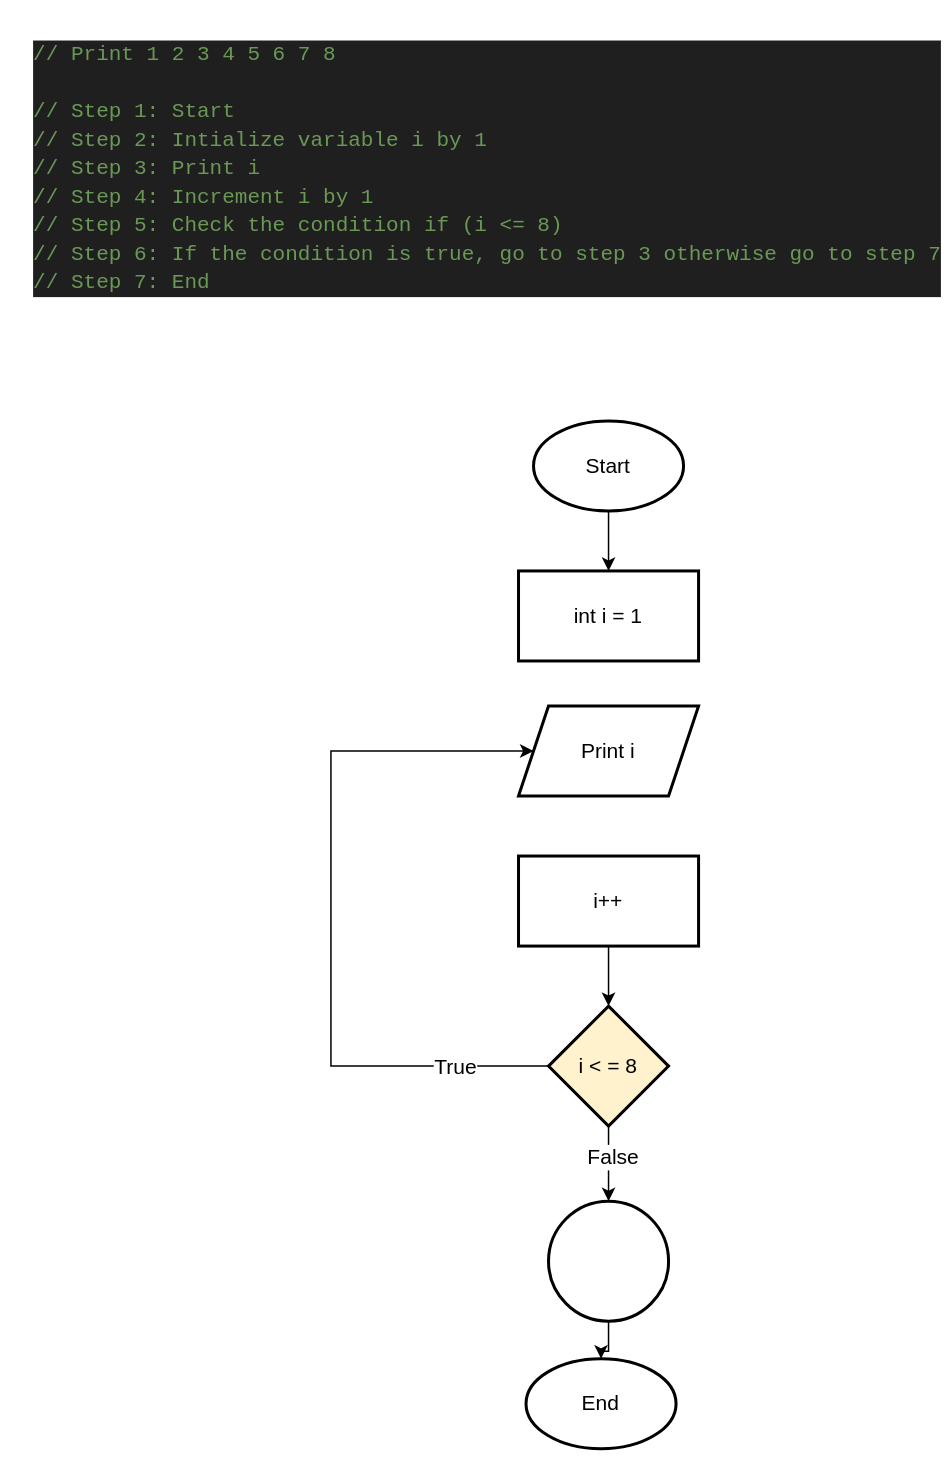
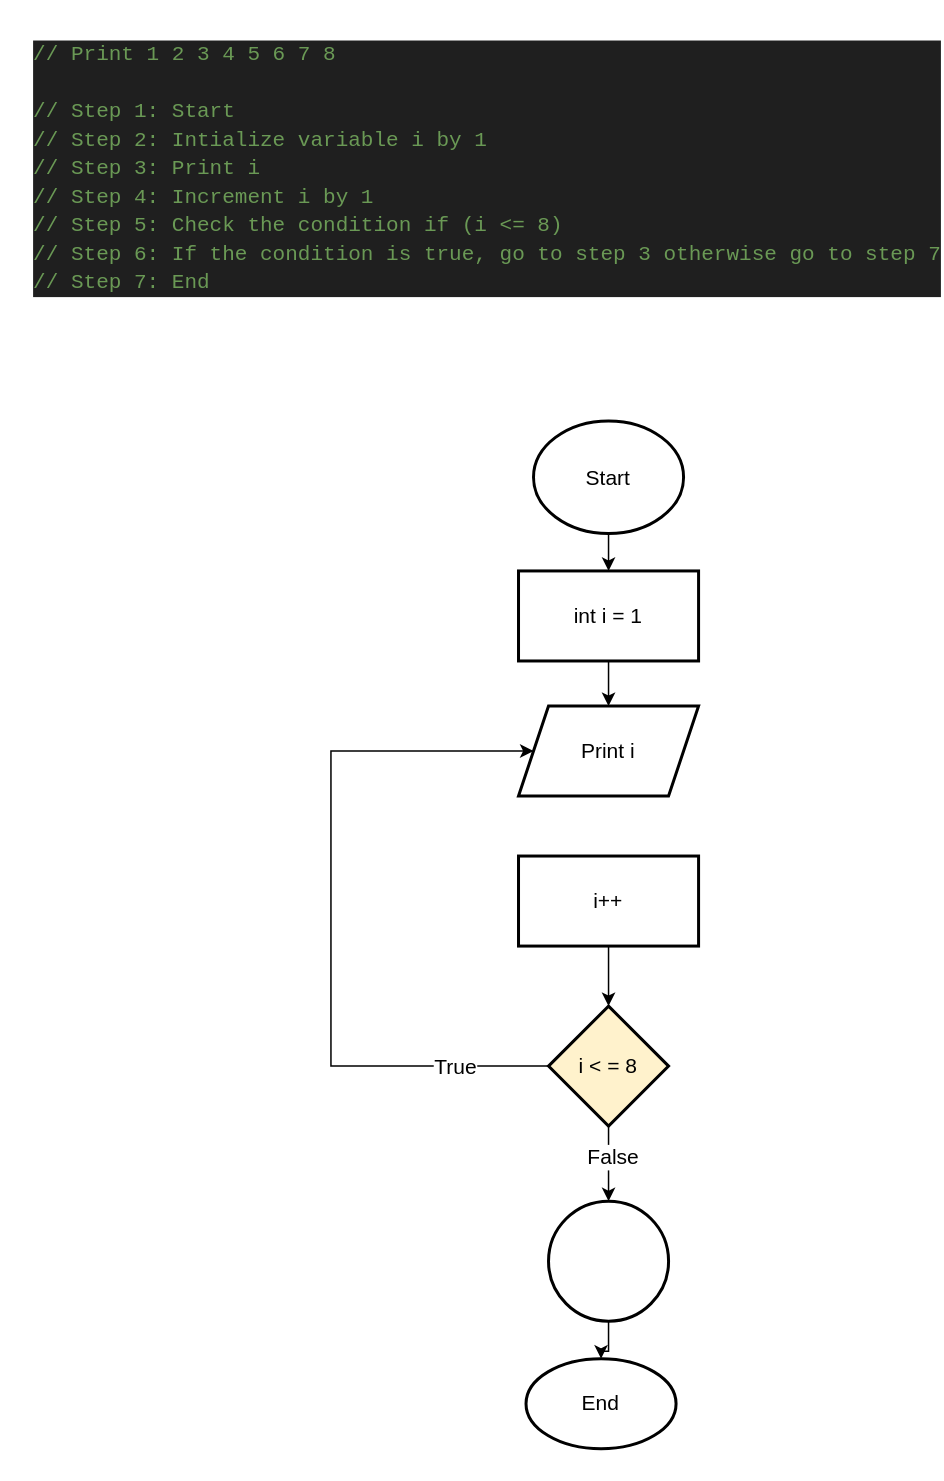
node "Start": size 150x90 -> 150x113
edge "int i = 1" -> "Print i": added
